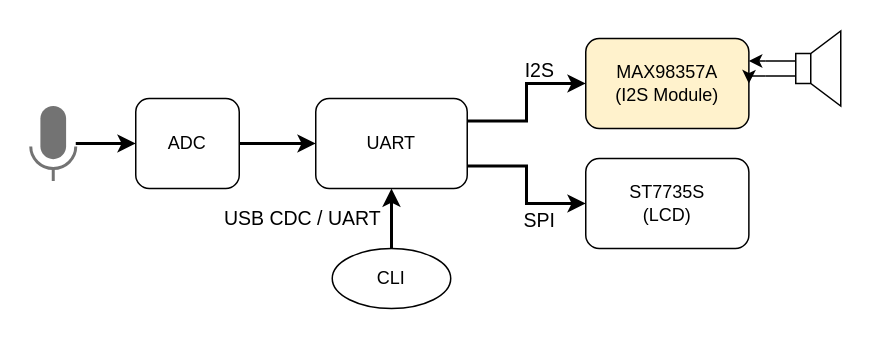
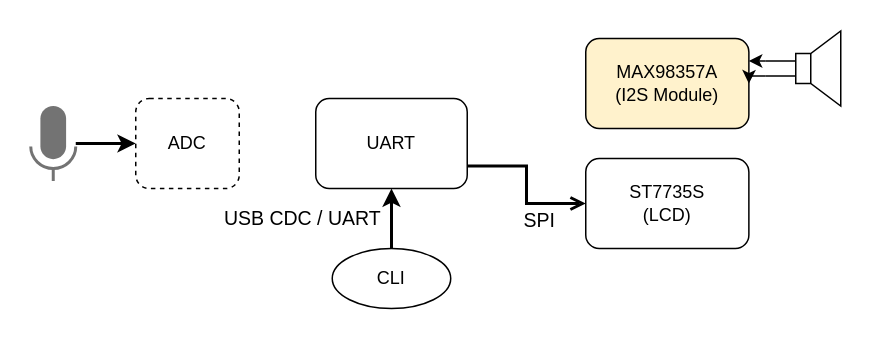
edge "UART" -> "MAX98357A (I2S Module)": removed, label "I2S"
node "ADC": style solid -> dashed
edge "ADC" -> "UART": removed
edge "UART" -> "ST7735S (LCD)": arrowhead classic -> open
